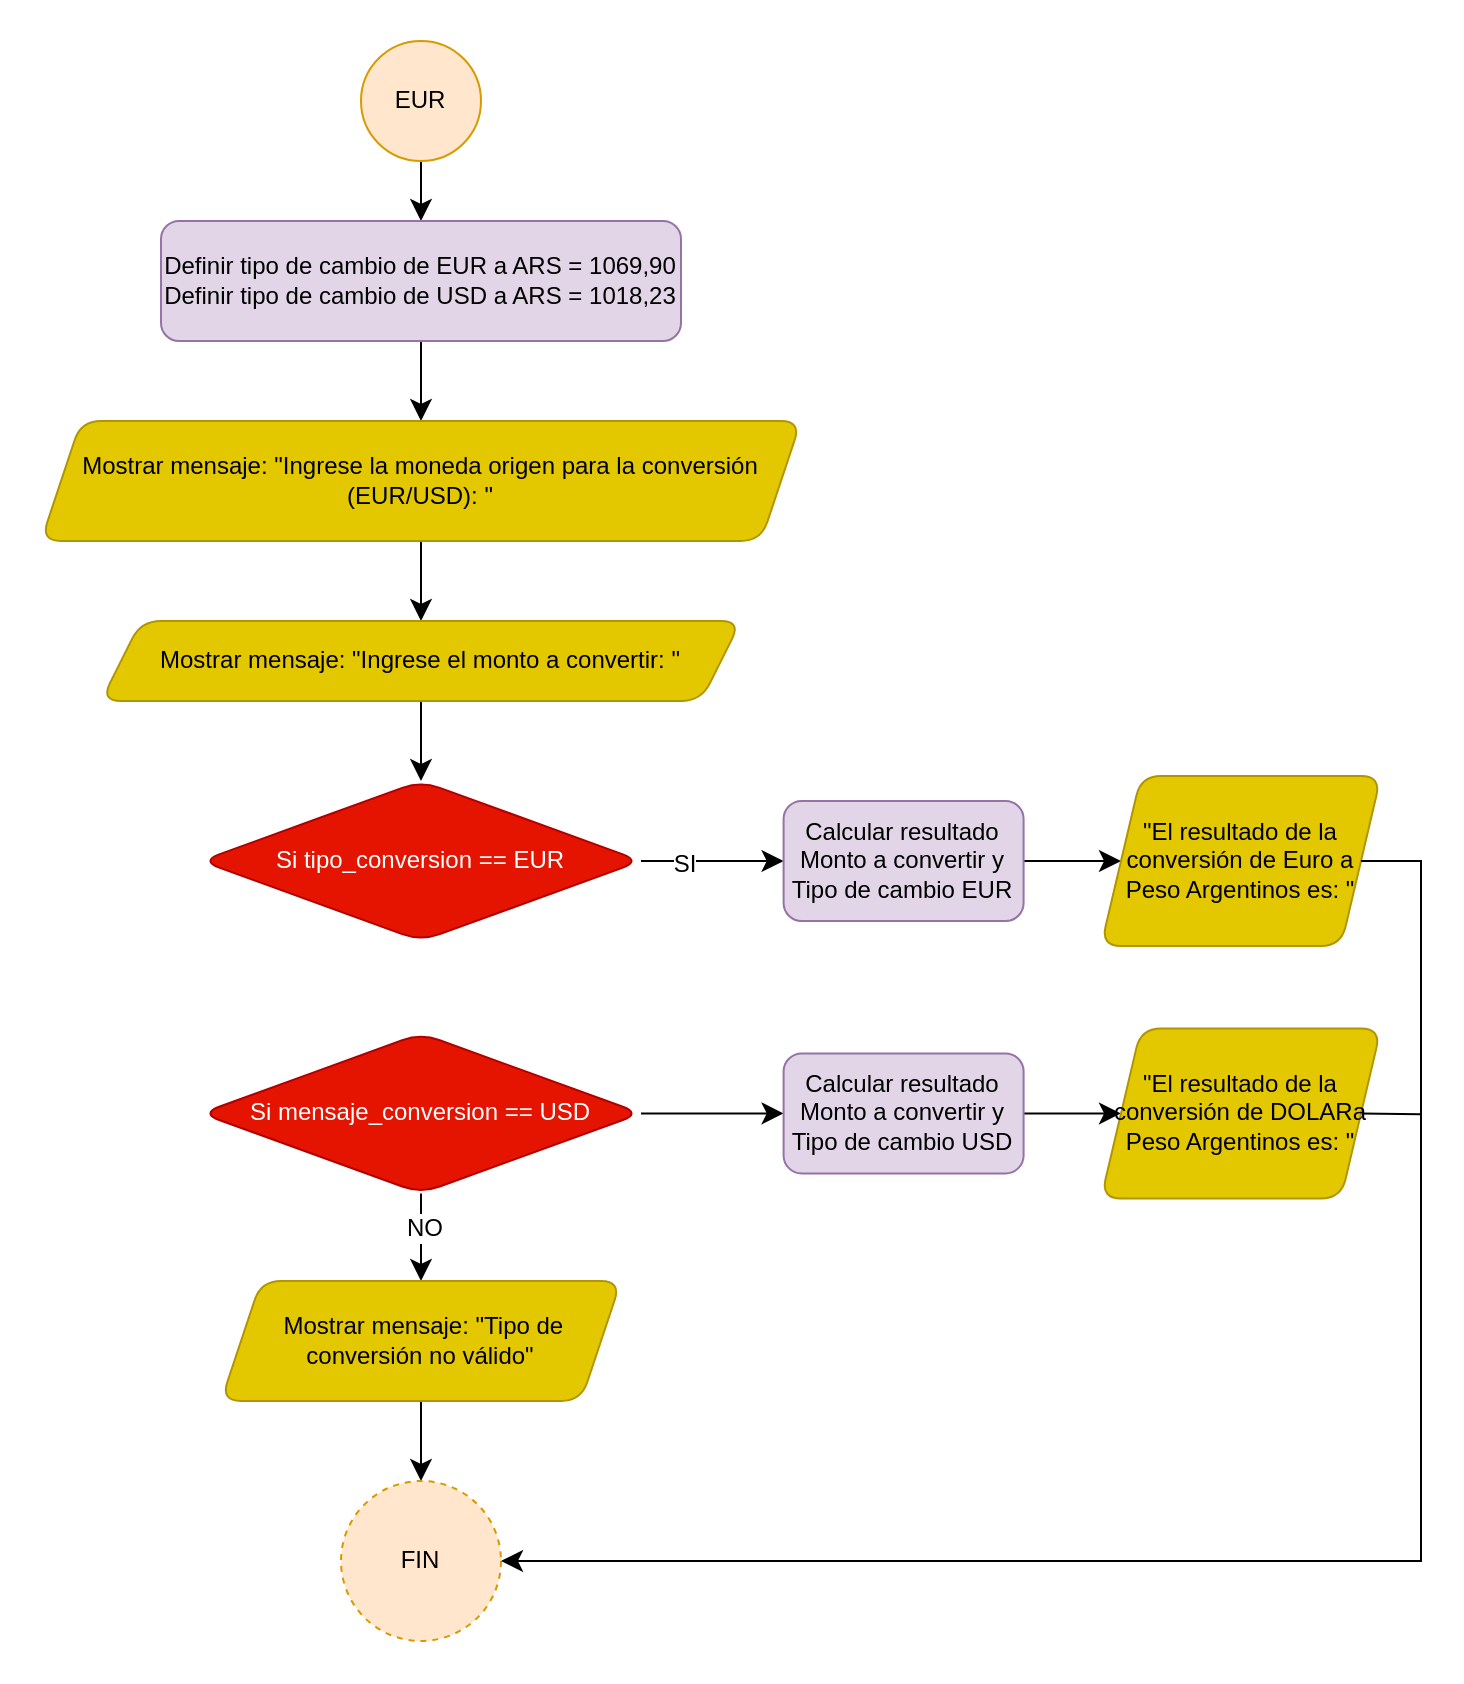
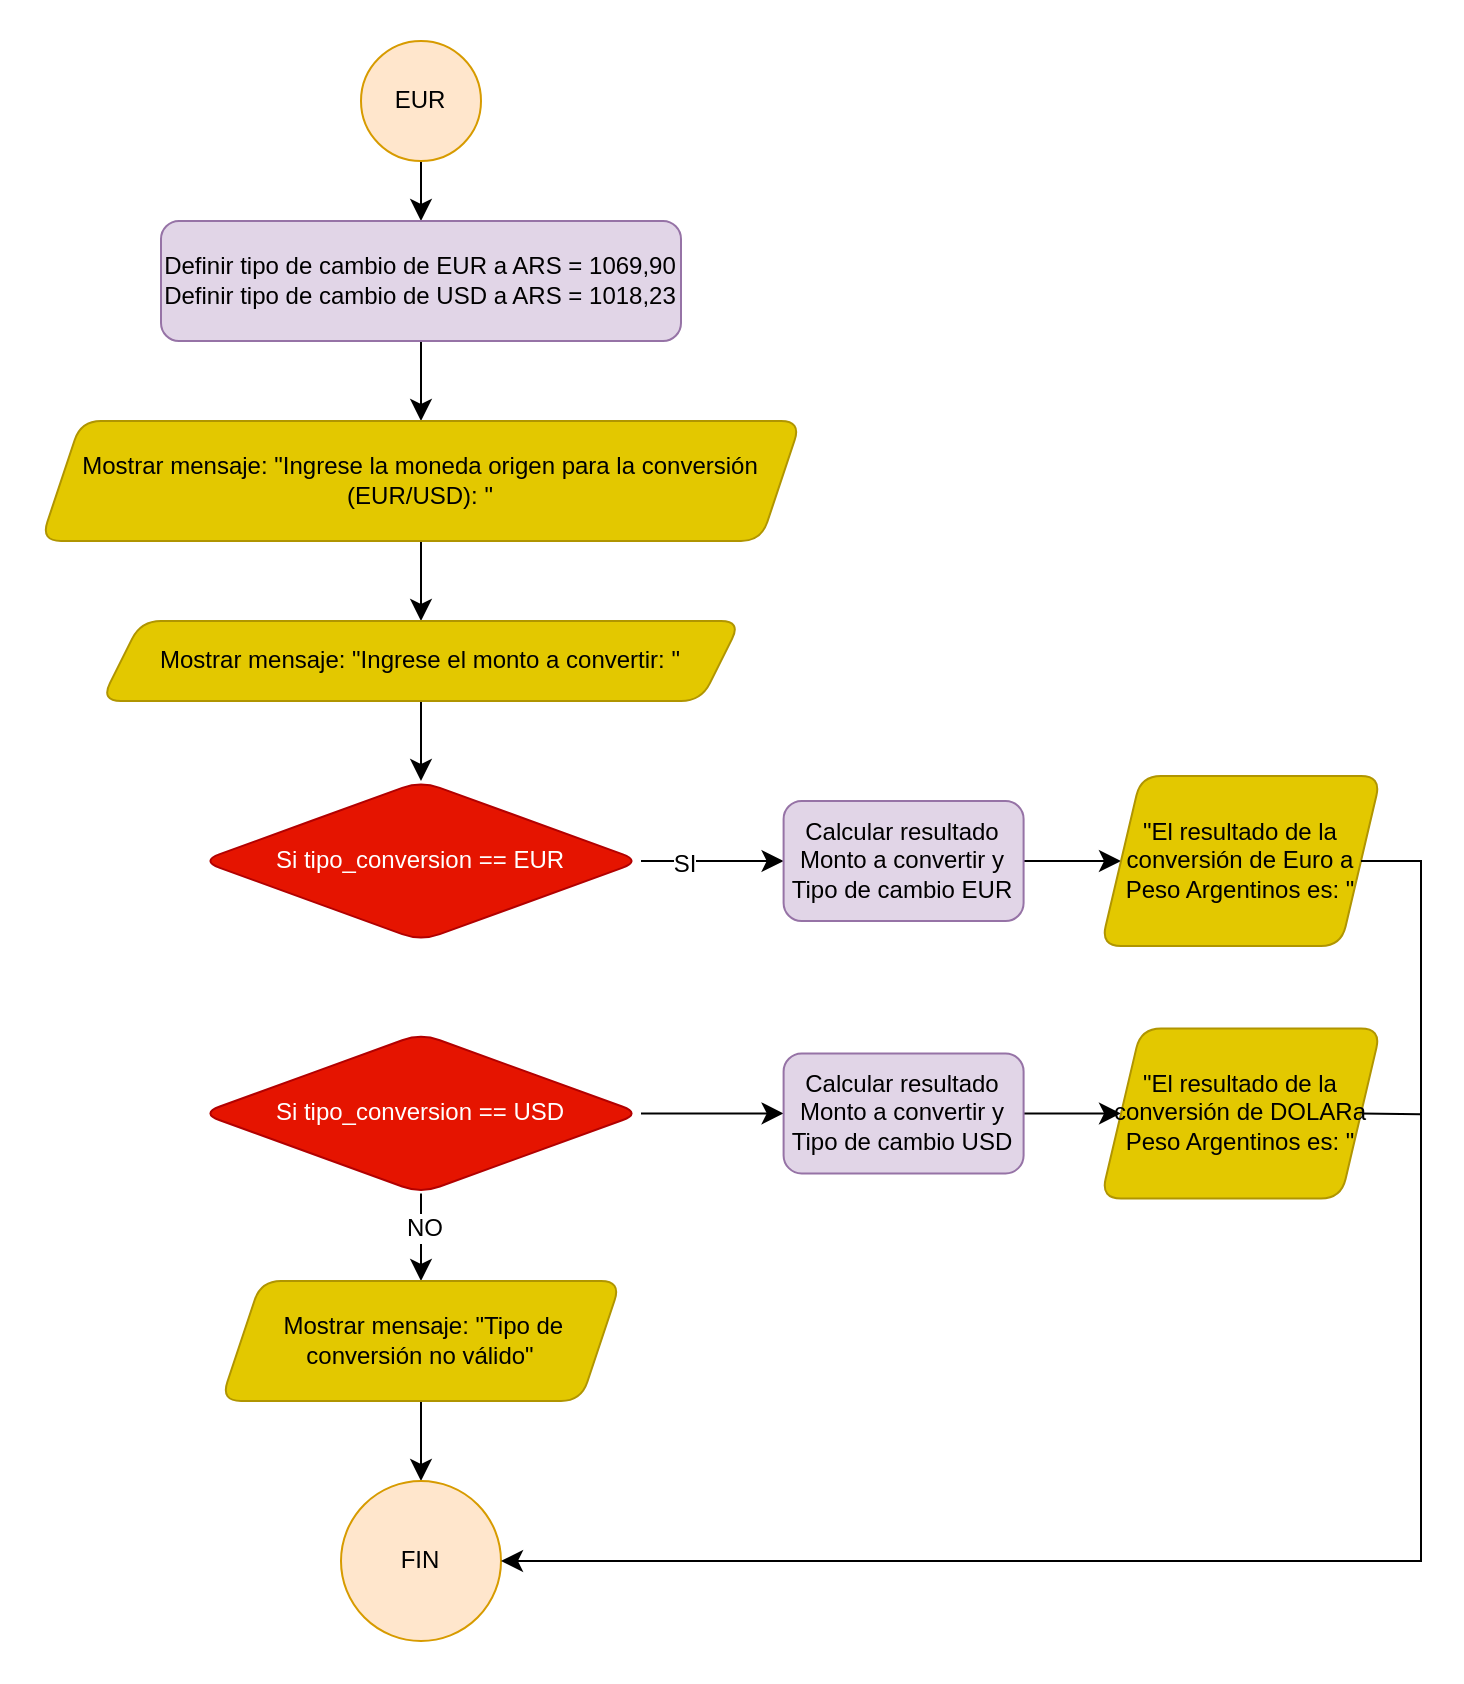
node "Si mensaje_conversion == USD": label "Si mensaje_conversion == USD" -> "Si tipo_conversion == USD"
node "FIN": style dashed -> solid
